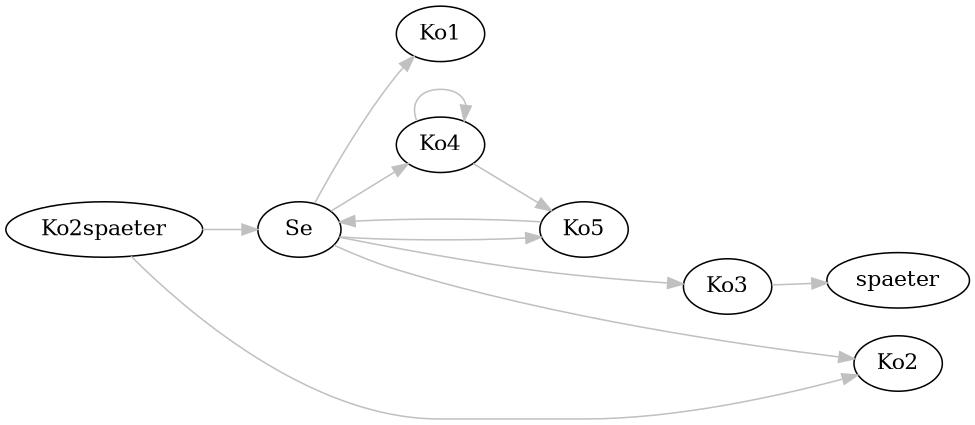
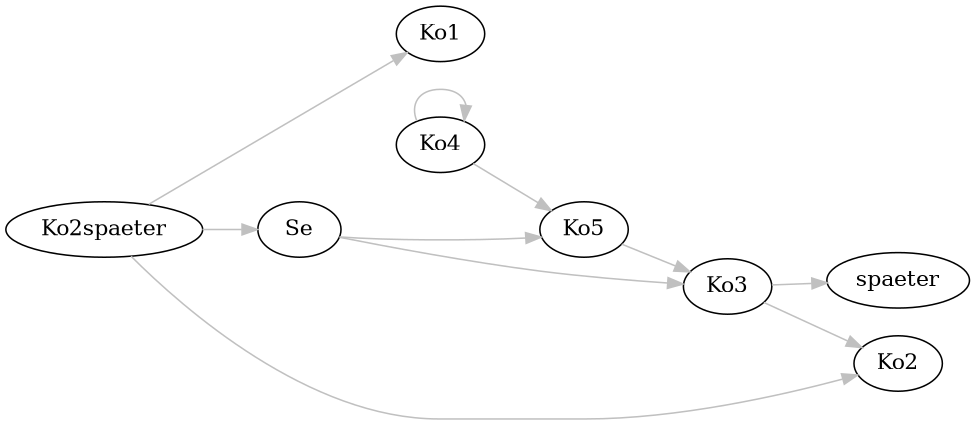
edge "Se" -> "Ko1": now "Ko2spaeter" -> "Ko1"
edge "Se" -> "Ko4": removed
edge "Ko5" -> "Se": now "Ko5" -> "Ko3"
edge "Se" -> "Ko2": now "Ko3" -> "Ko2"
